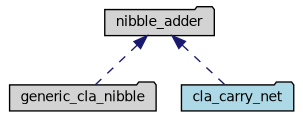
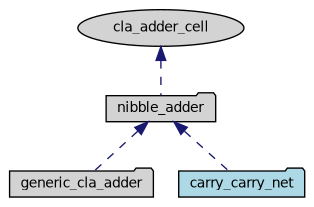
node "cla_adder_cell": added
node "generic_cla_nibble": label "generic_cla_nibble" -> "generic_cla_adder"
node "cla_carry_net": label "cla_carry_net" -> "carry_carry_net"
